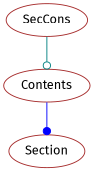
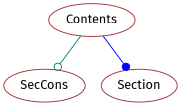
edge "SecCons" -> "Contents": reversed
